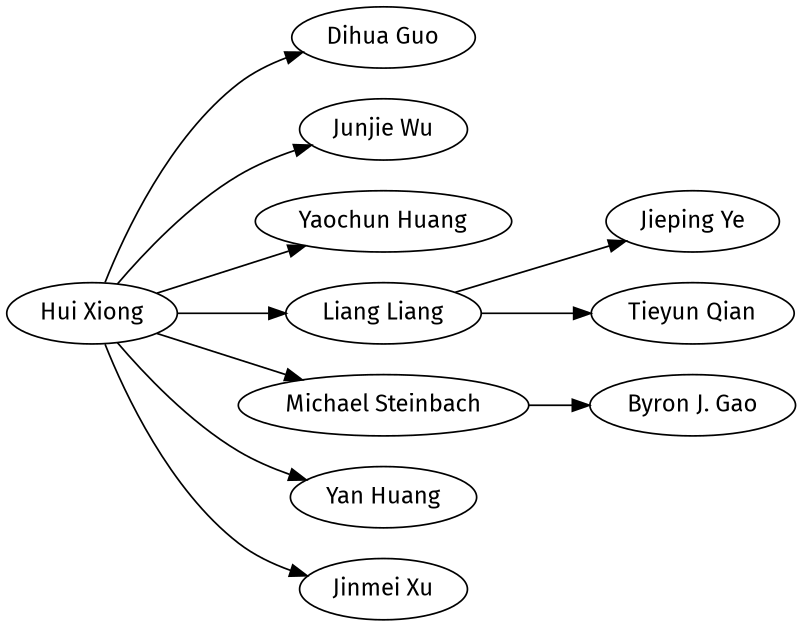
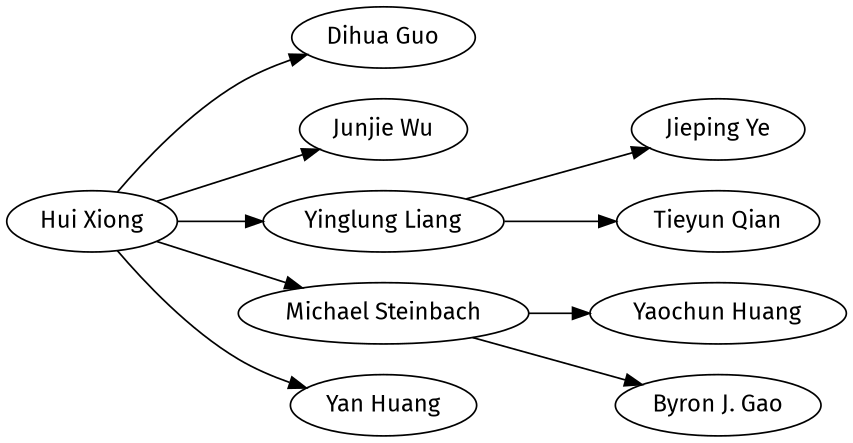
edge "Hui Xiong" -> "Yaochun Huang": now "Michael Steinbach" -> "Yaochun Huang"
node "Liang Liang": label "Liang Liang" -> "Yinglung Liang"
node "Jinmei Xu": removed
